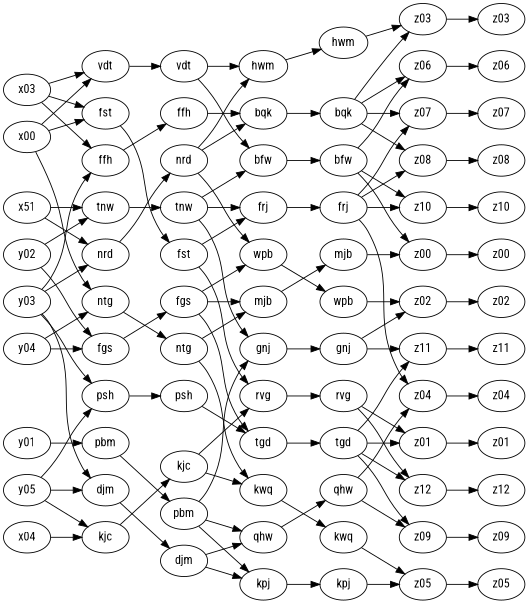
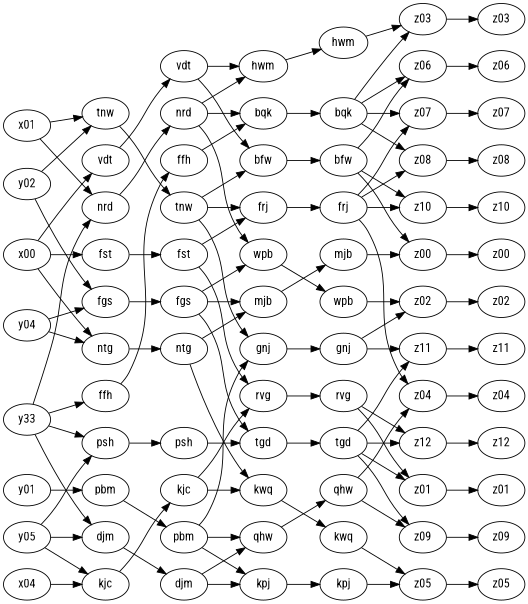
node "x03": removed
node "x51": label "x51" -> "x01"
node "y03": label "y03" -> "y33"
